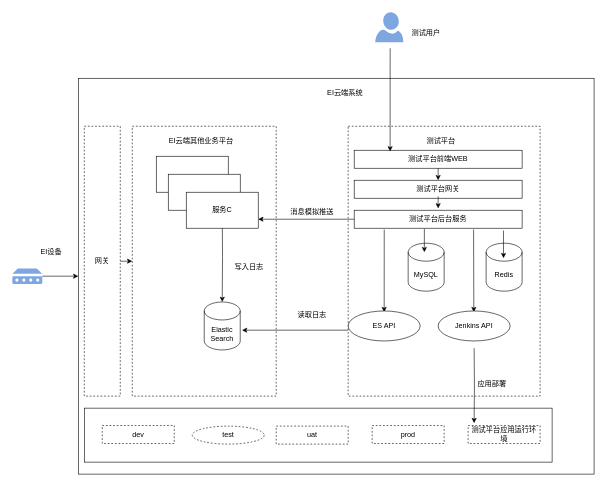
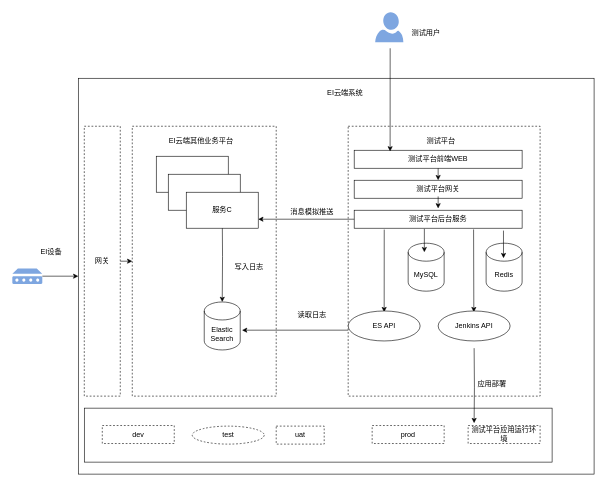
node "uat": size 72x18 -> 48x18
